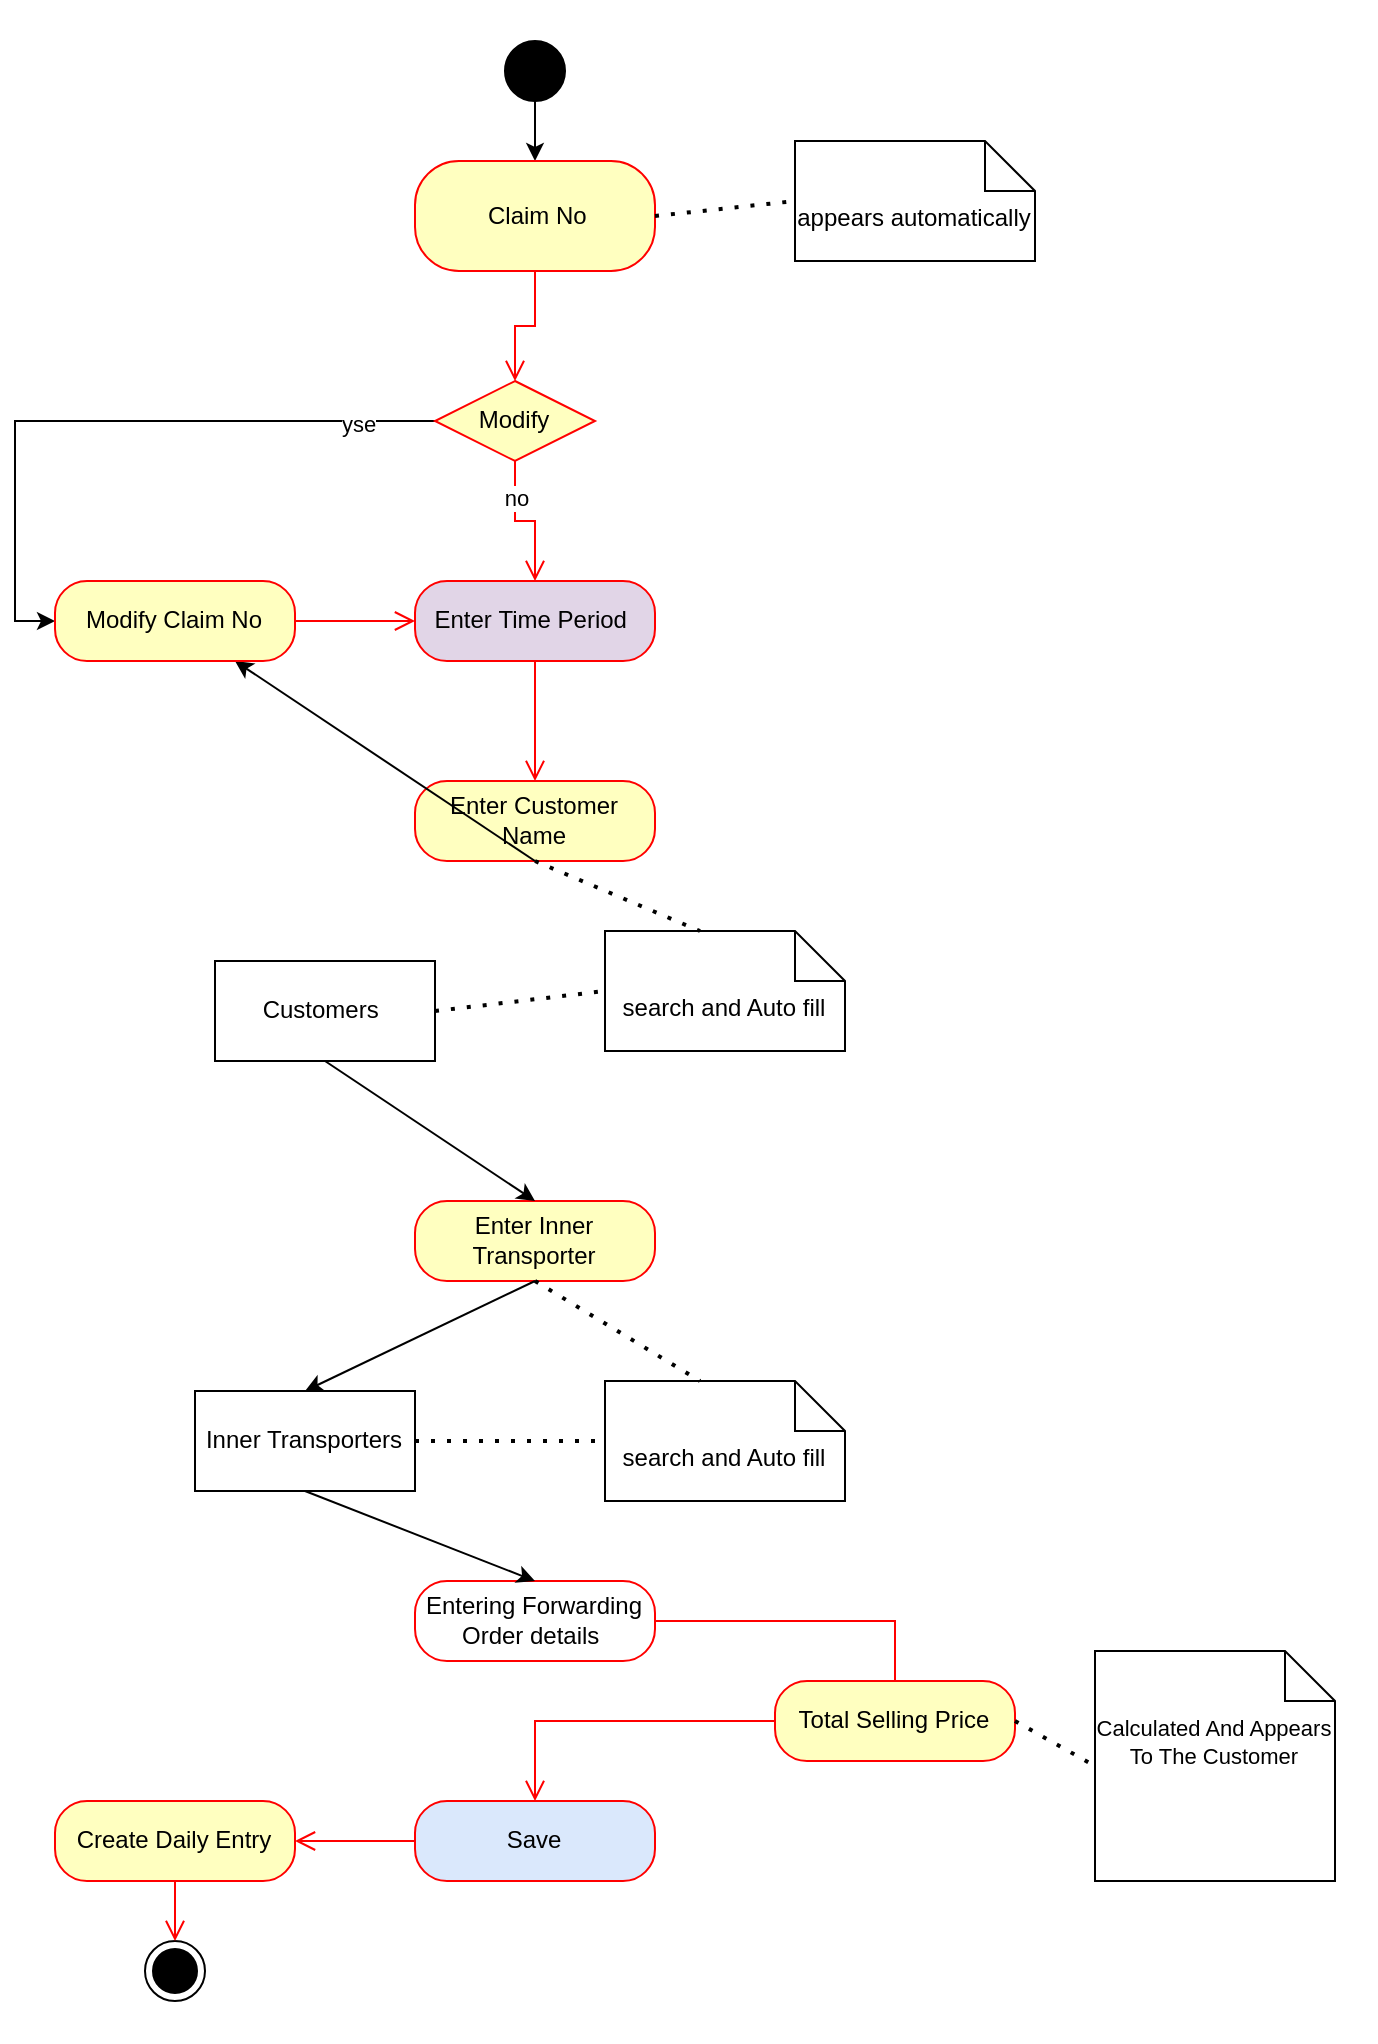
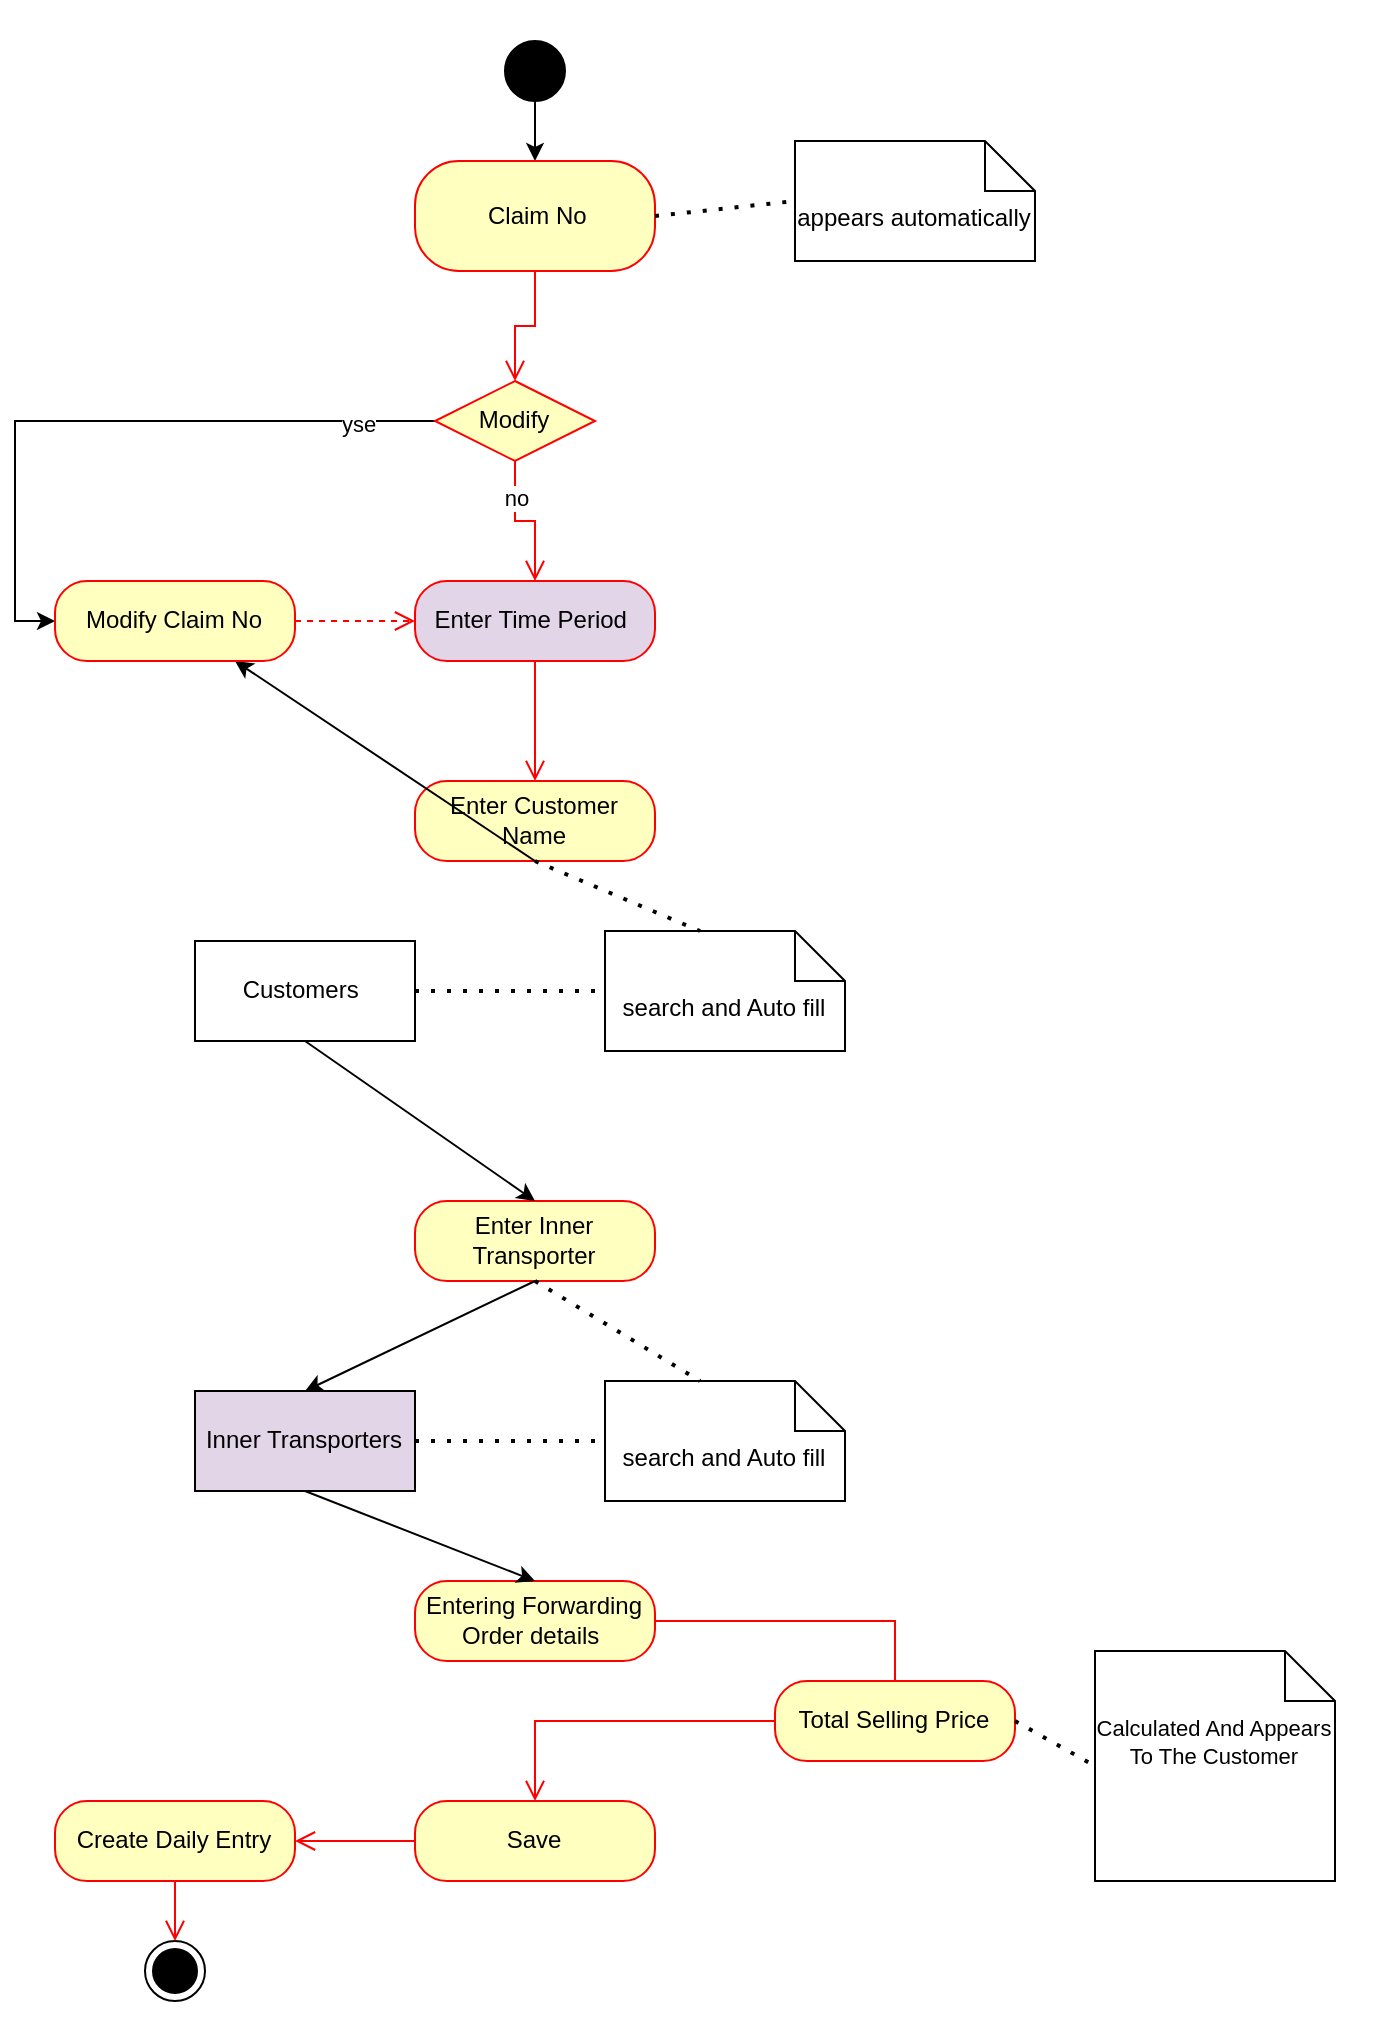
edge "Modify Claim No" -> "Enter Time Period": style solid -> dashed
node "Customers": moved (325, 1011) -> (305, 991)
node "Inner Transporters": fillcolor #ffffff -> #e1d5e7
node "Entering Forwarding Order details": fillcolor #ffffff -> #ffffc0
node "Save": fillcolor #dae8fc -> #ffffc0
